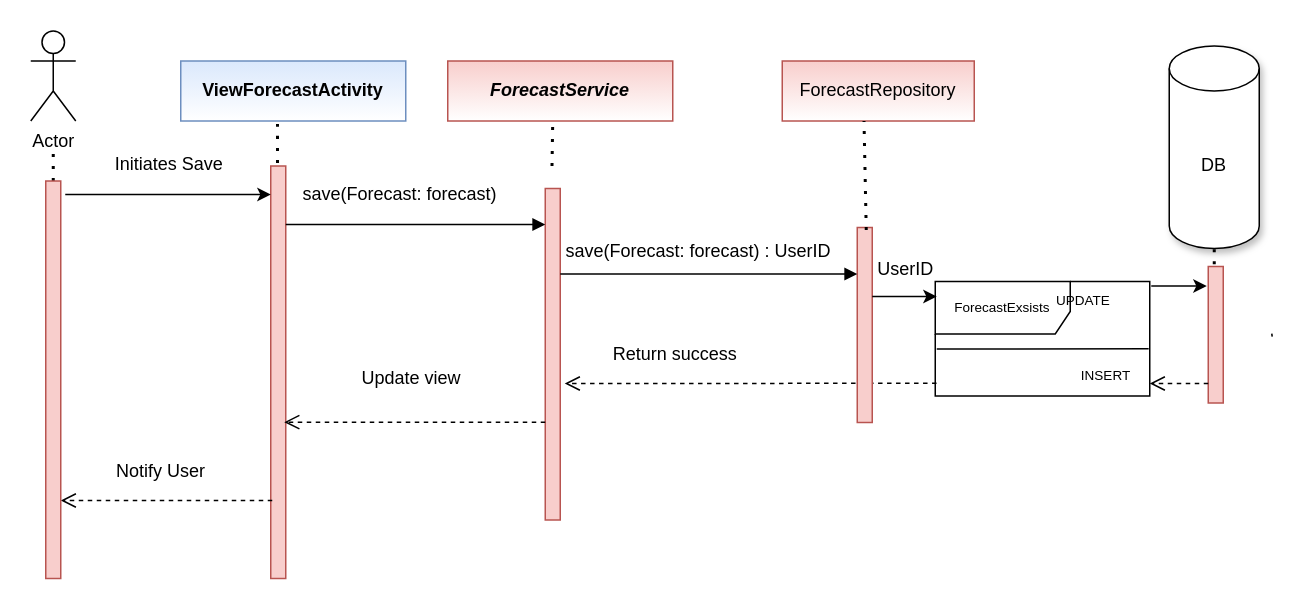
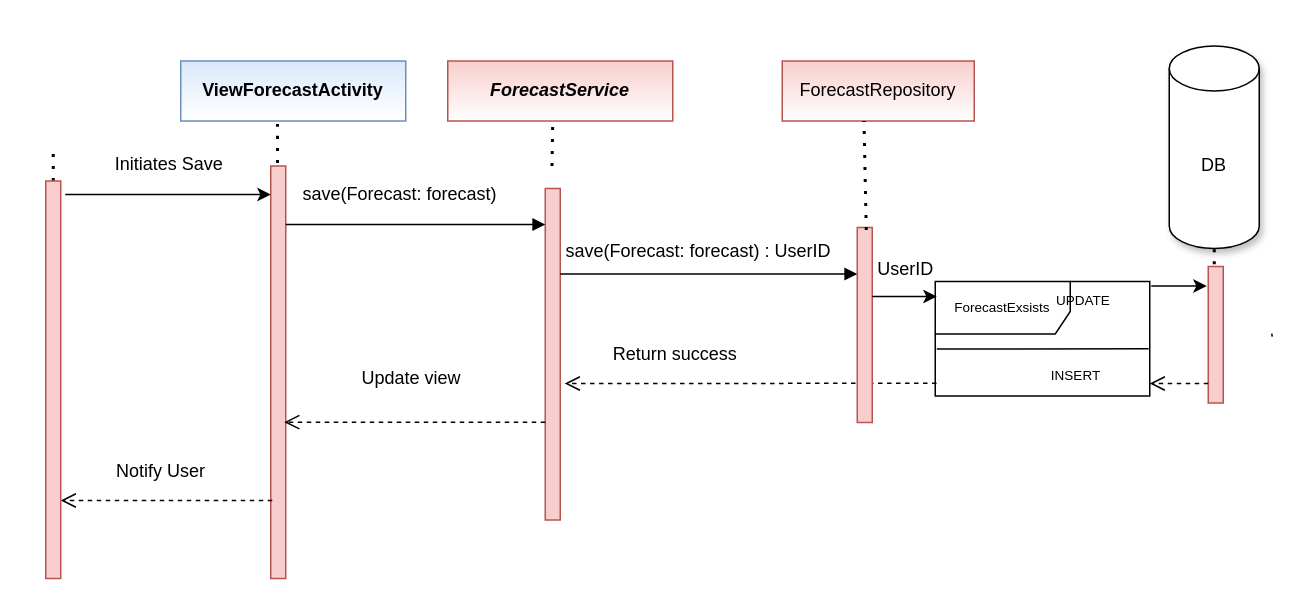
node "Actor": removed
node "INSERT": moved (1106, 376) -> (1076, 376)
